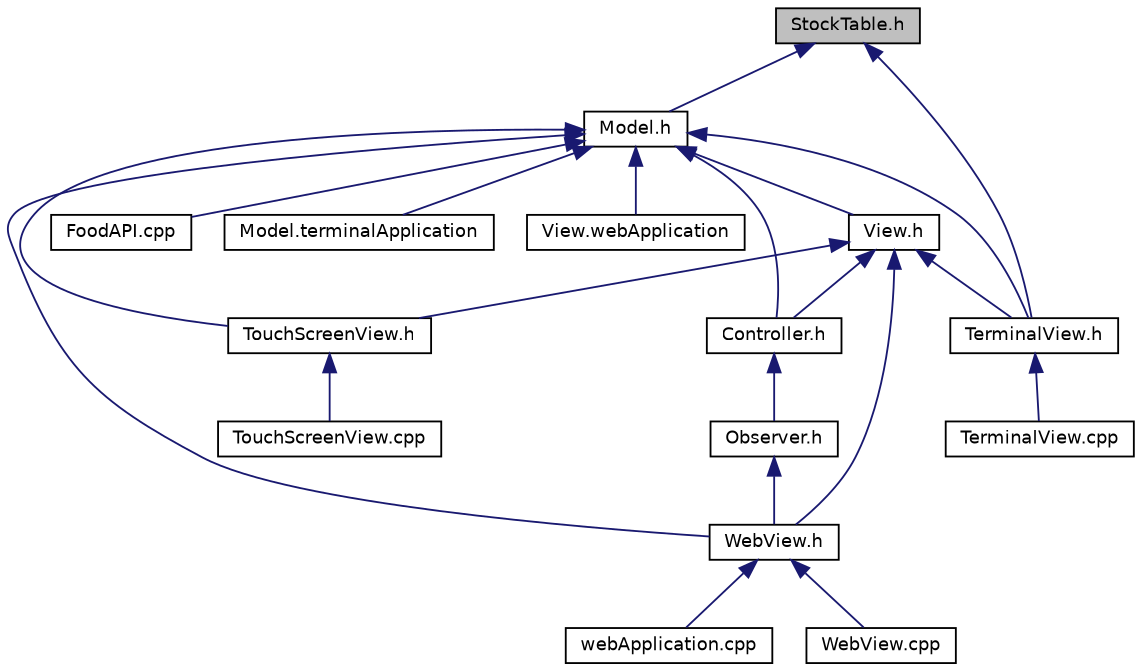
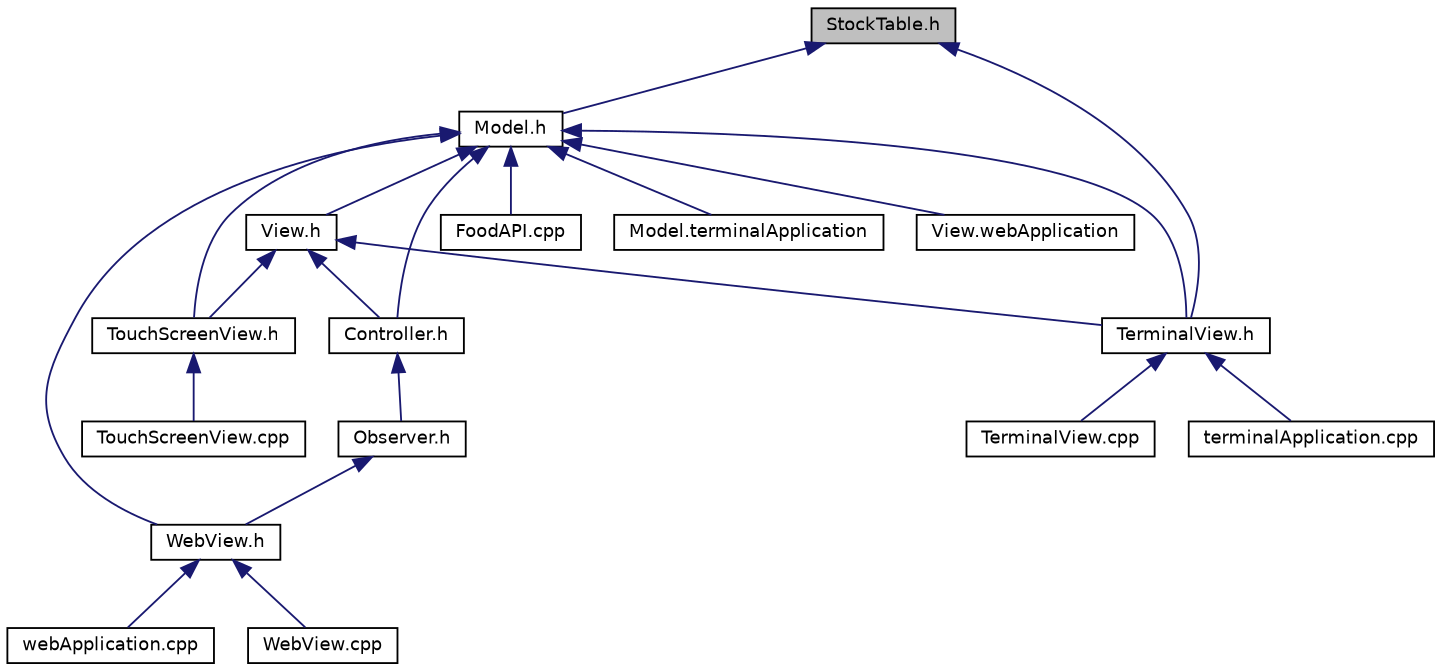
edge "WebView.h" -> "View.h": removed
node "terminalApplication.cpp": added
